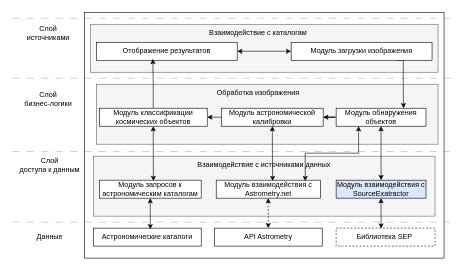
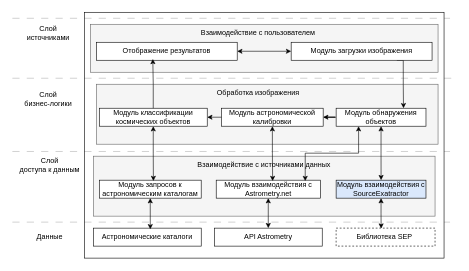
node "Взаимодействие с каталогам": label "Взаимодействие с каталогам" -> "Взаимодействие с пользователем"
edge "Модуль взаимодействия с Astrometry.net" -- "API Astrometry": style dashed -> solid
